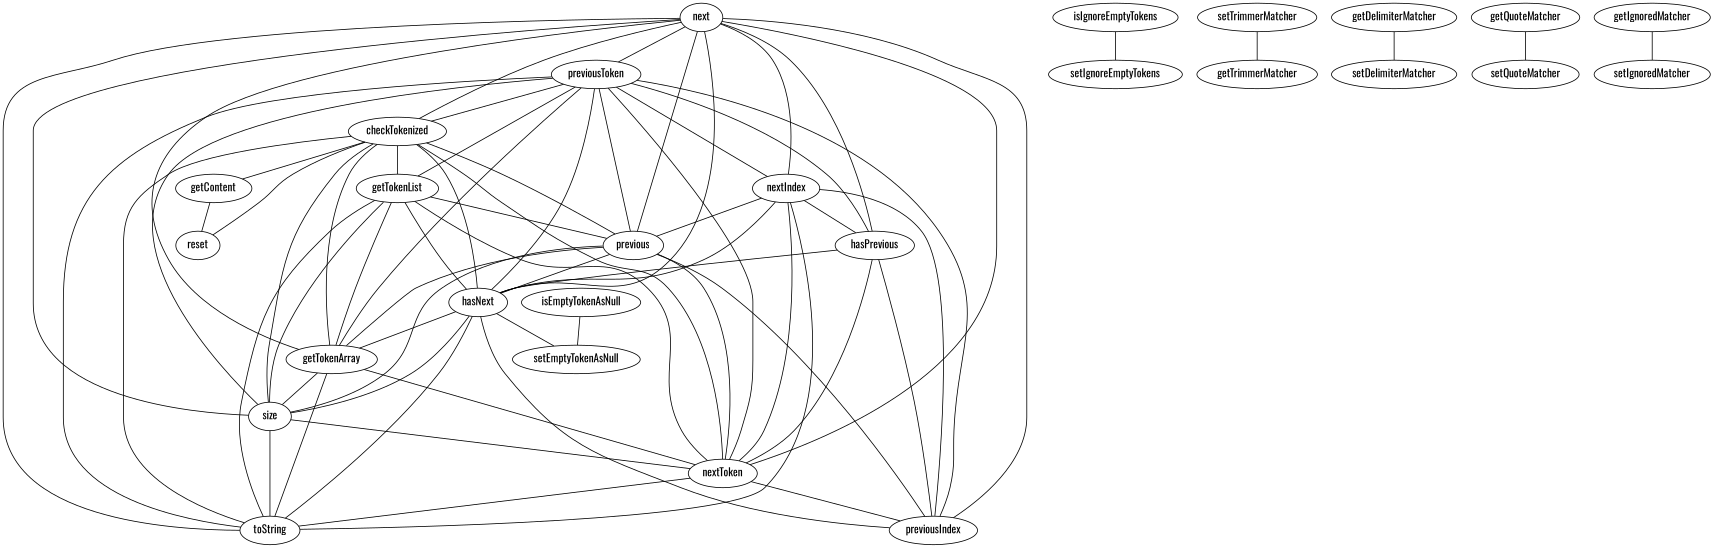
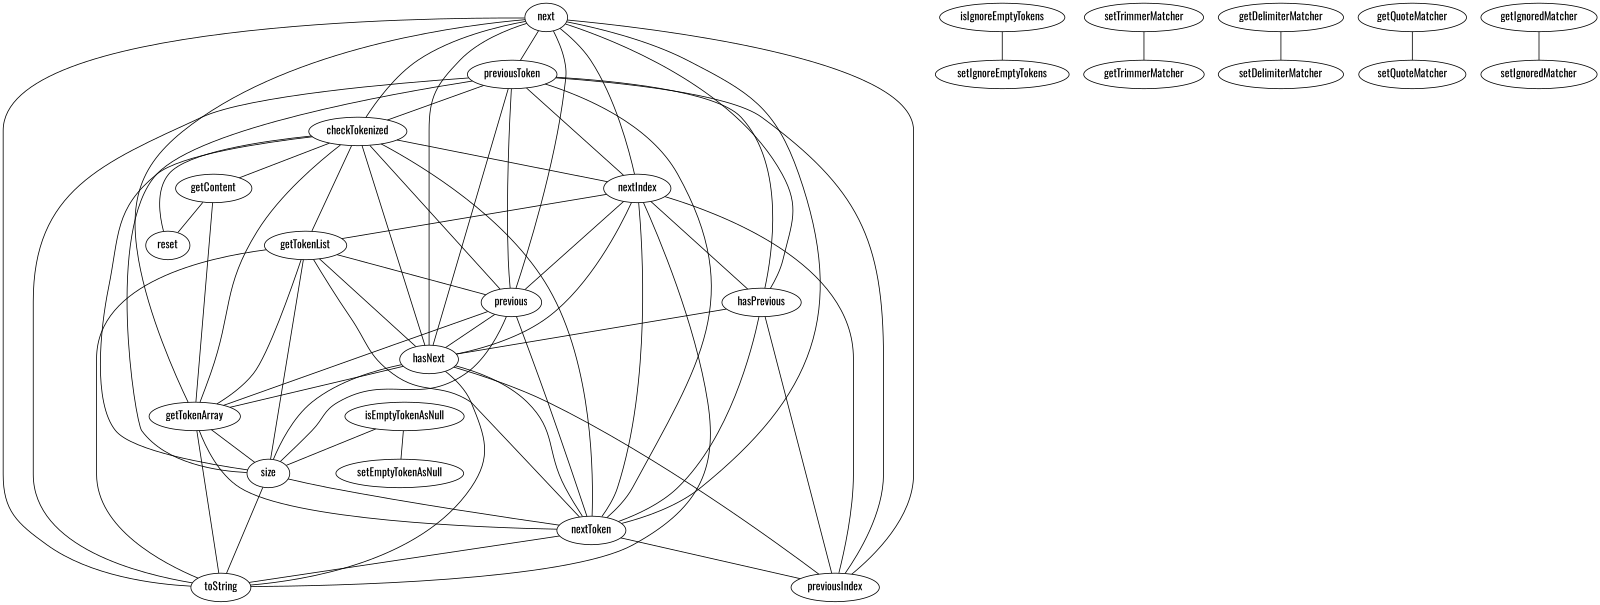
edge "next" -- "size": now "isEmptyTokenAsNull" -- "size"
edge "previousToken" -- "getTokenList": now "nextIndex" -- "getTokenList"
edge "previousToken" -- "getTokenArray": now "getContent" -- "getTokenArray"
edge "checkTokenized" -- "toString": now "checkTokenized" -- "nextIndex"
edge "hasNext" -- "setEmptyTokenAsNull": now "hasNext" -- "nextToken"
edge "previous" -- "previousIndex": removed
